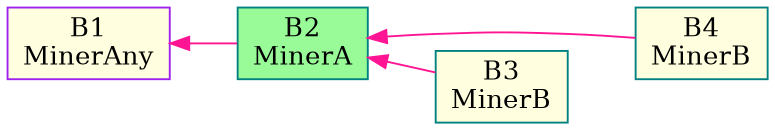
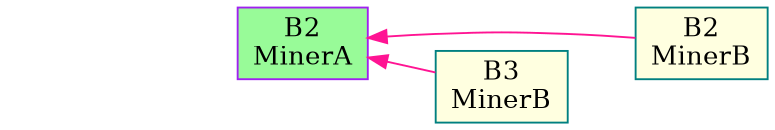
node "B1 MinerAny": removed
node "B2 MinerA": color teal -> purple
node "B4 MinerB": label "B4 MinerB" -> "B2 MinerB"
